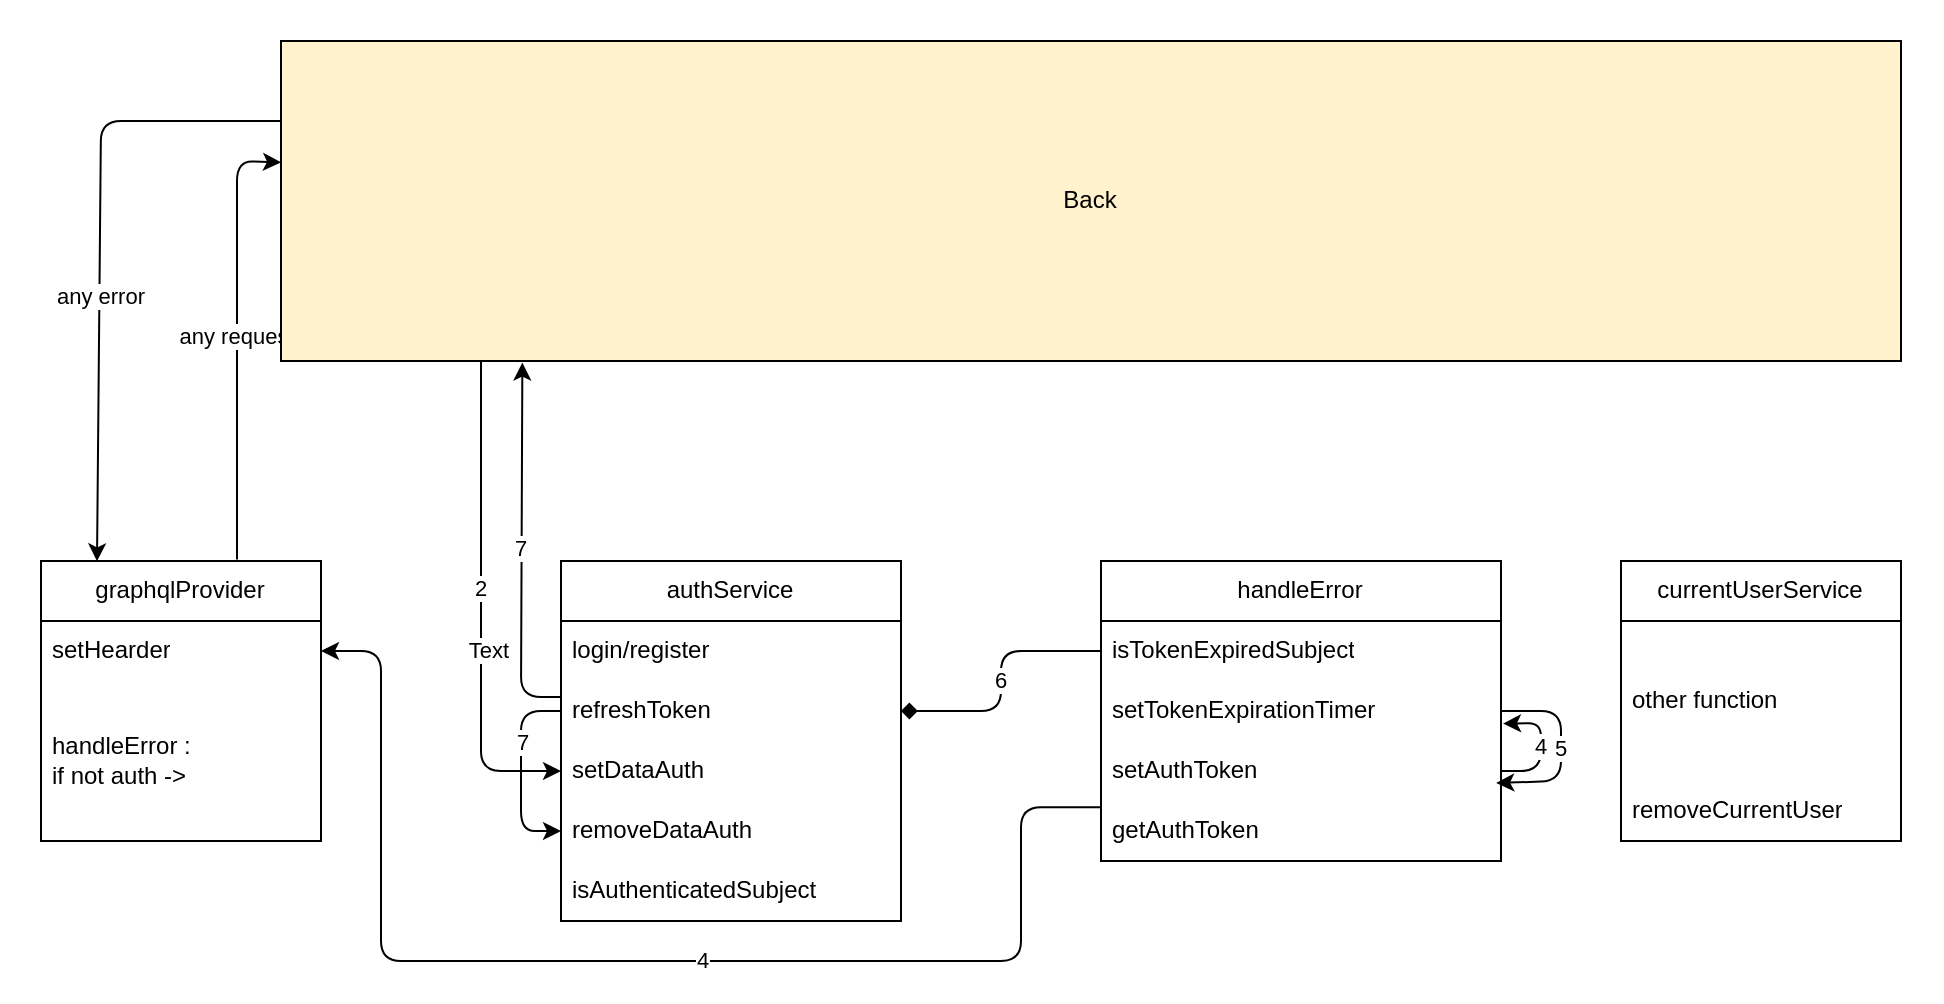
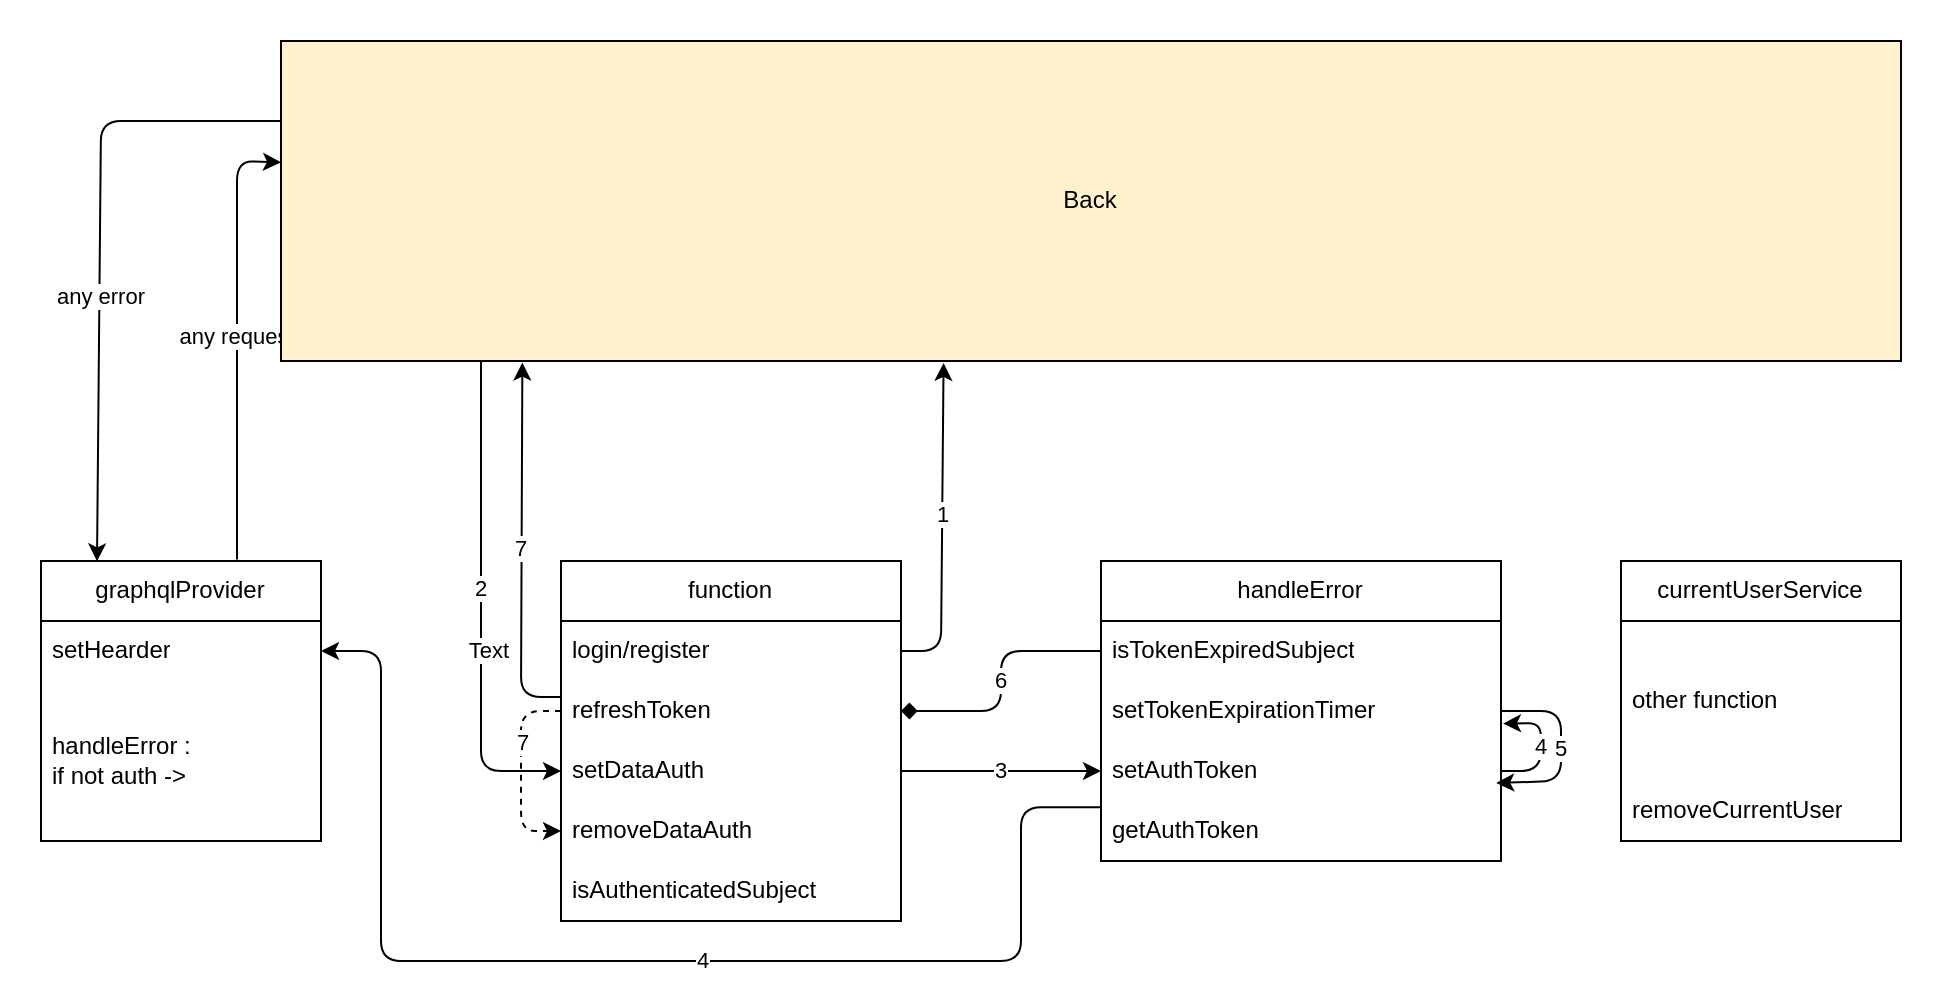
edge "login/register" -> "Back": added, label "1"
node "authService": label "authService" -> "function"
edge "setDataAuth" -> "setAuthToken": added, label "3"
edge "refreshToken" -> "removeDataAuth": style solid -> dashed
